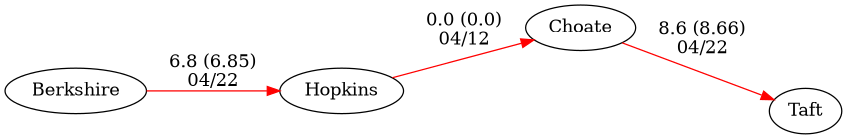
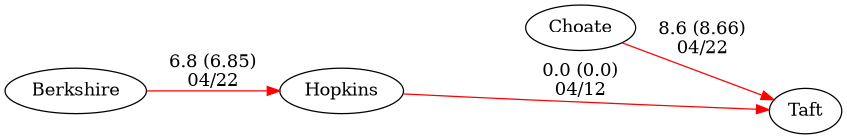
edge "Hopkins" -> "Choate": now "Hopkins" -> "Taft"
